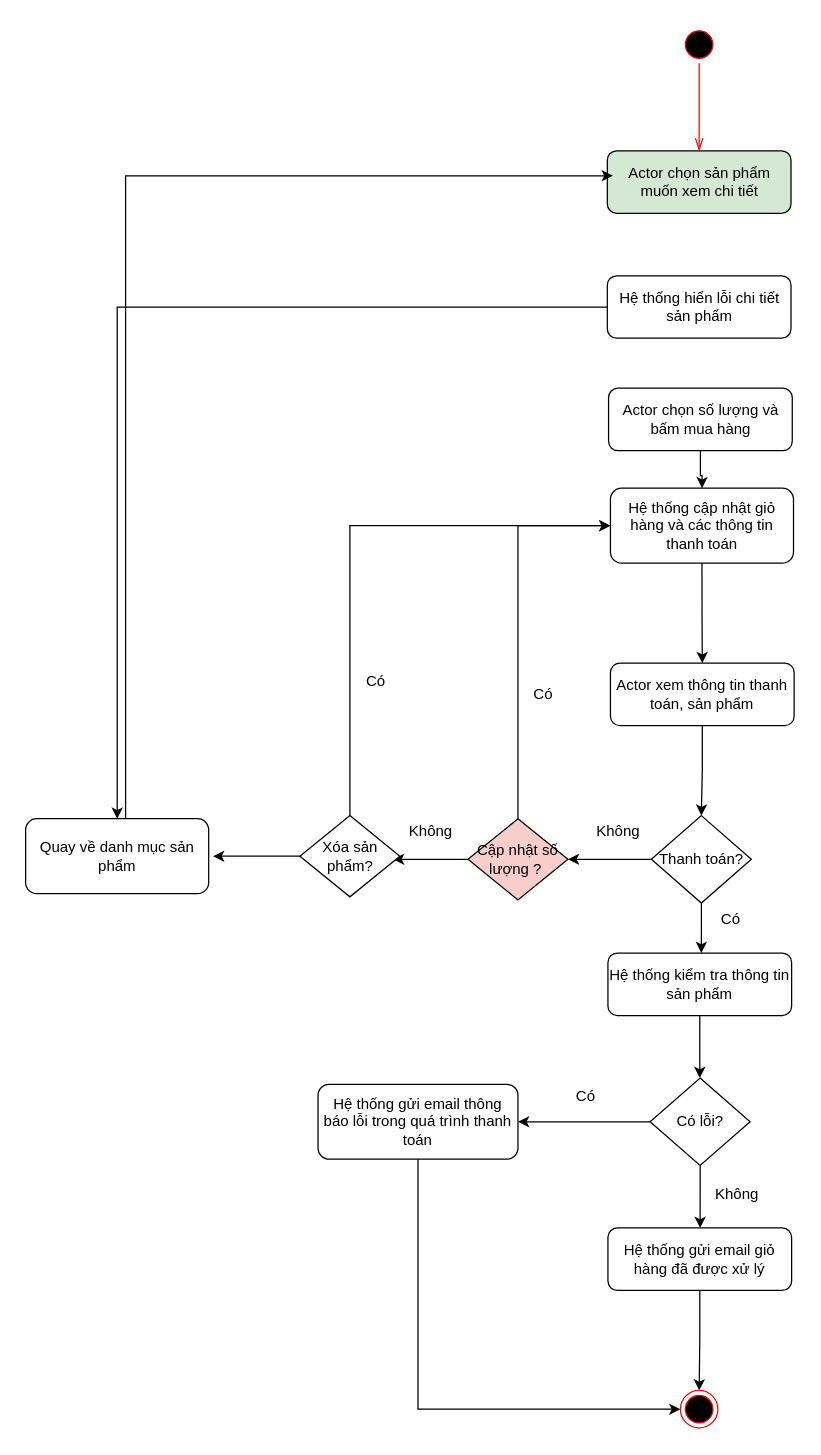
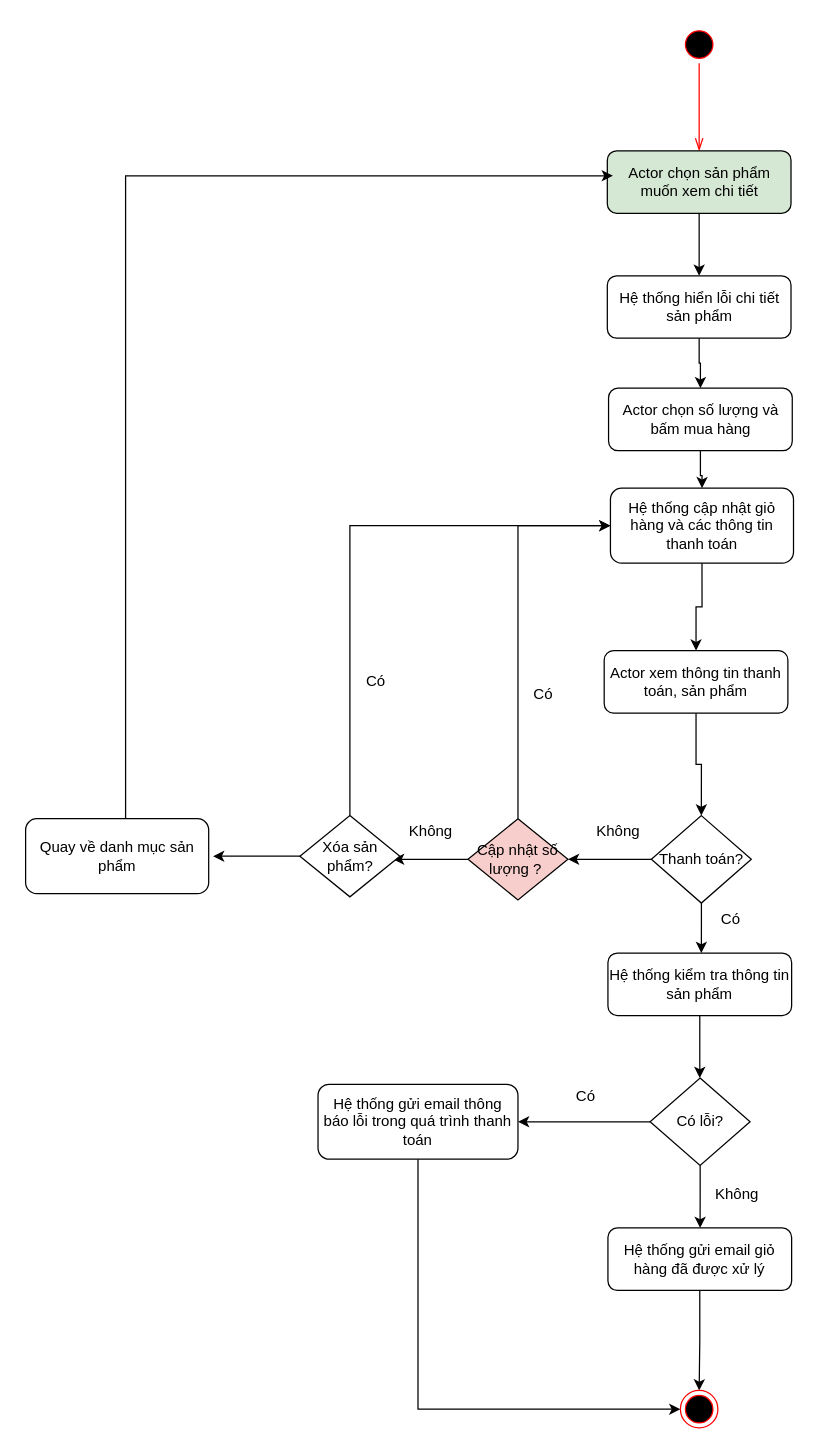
edge "Actor chọn sản phẩm muốn xem chi tiết" -> "Hệ thống hiển lỗi chi tiết sản phẩm": added
edge "Hệ thống hiển lỗi chi tiết sản phẩm" -> "Quay về danh mục sản phẩm": now "Hệ thống hiển lỗi chi tiết sản phẩm" -> "Actor chọn số lượng và bấm mua hàng"
node "Actor xem thông tin thanh toán, sản phẩm": moved (703, 694) -> (696, 682)
